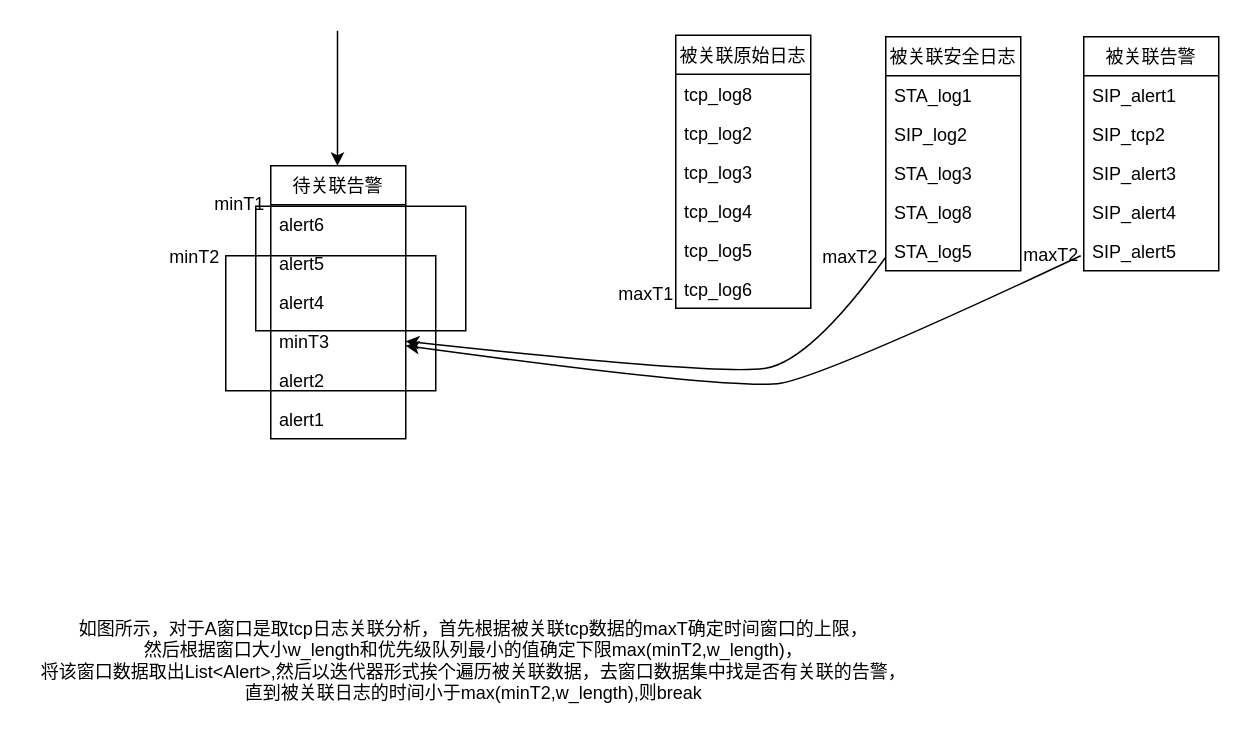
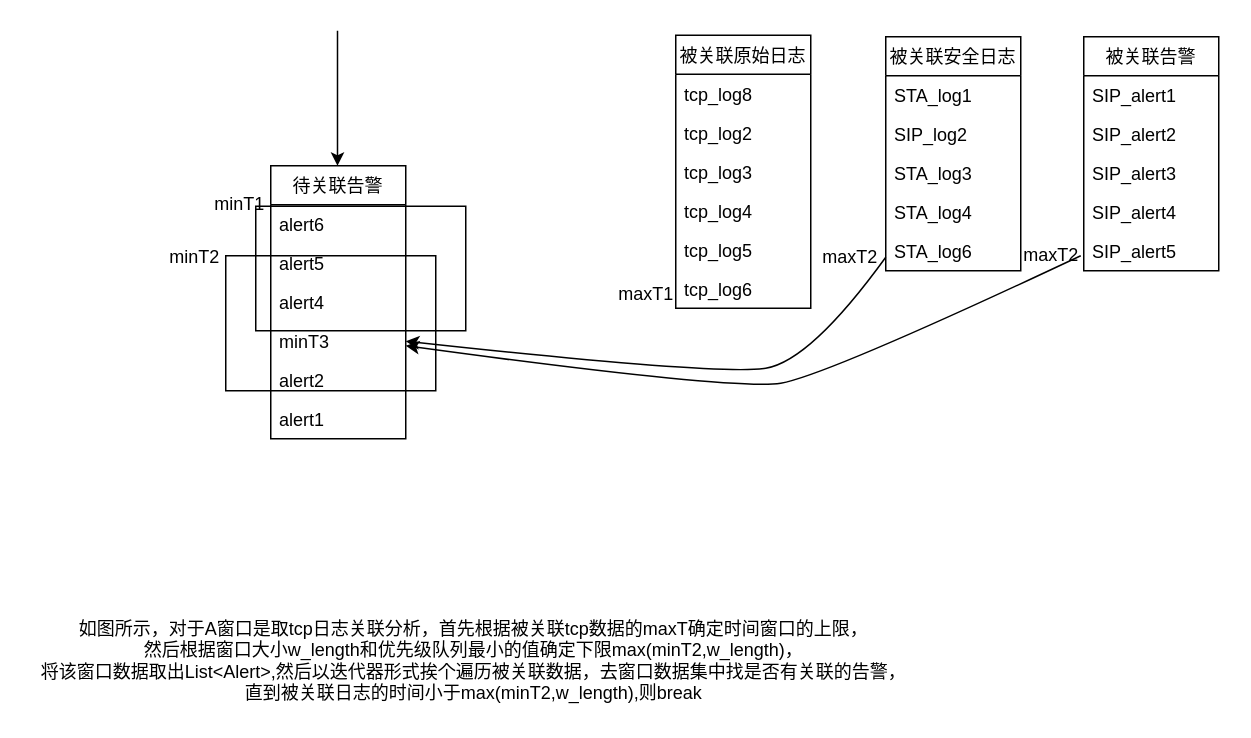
node "SIP_tcp2": label "SIP_tcp2" -> "SIP_alert2"
node "STA_log8": label "STA_log8" -> "STA_log4"
node "STA_log5": label "STA_log5" -> "STA_log6"
